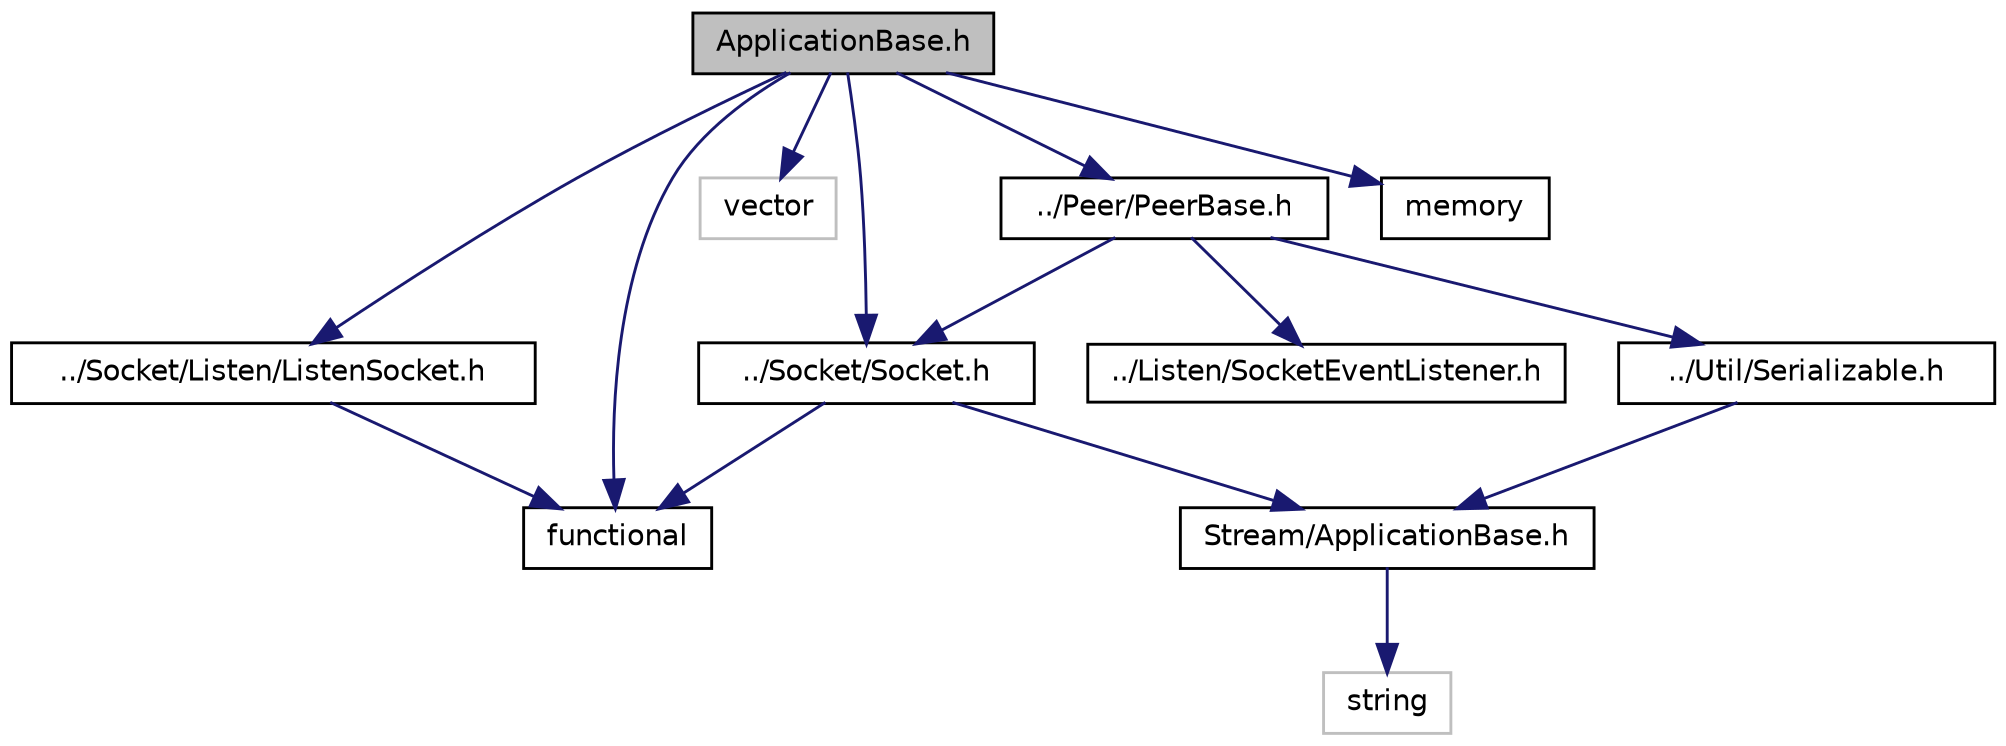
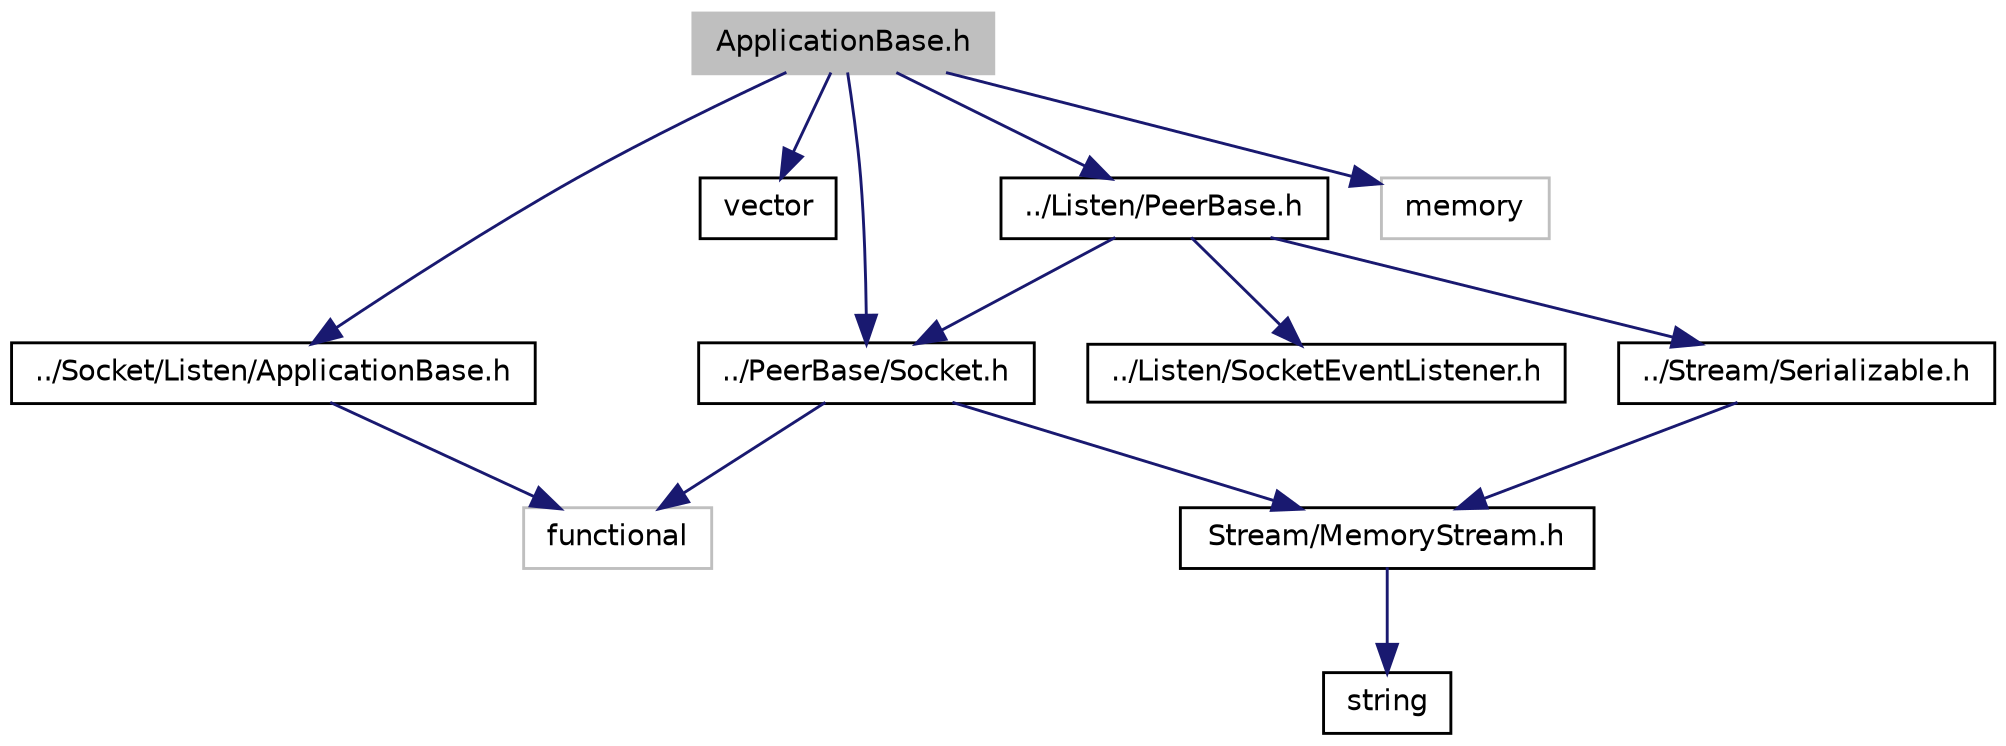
node "ApplicationBase.h": color black -> grey75
node "vector": color grey75 -> black
node "../Peer/PeerBase.h": label "../Peer/PeerBase.h" -> "../Listen/PeerBase.h"
node "memory": color black -> grey75
edge "ApplicationBase.h" -> "functional": removed
node "../Socket/Listen/ListenSocket.h": label "../Socket/Listen/ListenSocket.h" -> "../Socket/Listen/ApplicationBase.h"
node "../Socket/Socket.h": label "../Socket/Socket.h" -> "../PeerBase/Socket.h"
node "../Util/Serializable.h": label "../Util/Serializable.h" -> "../Stream/Serializable.h"
node "functional": color black -> grey75
node "Stream/ApplicationBase.h": label "Stream/ApplicationBase.h" -> "Stream/MemoryStream.h"
node "string": color grey75 -> black
